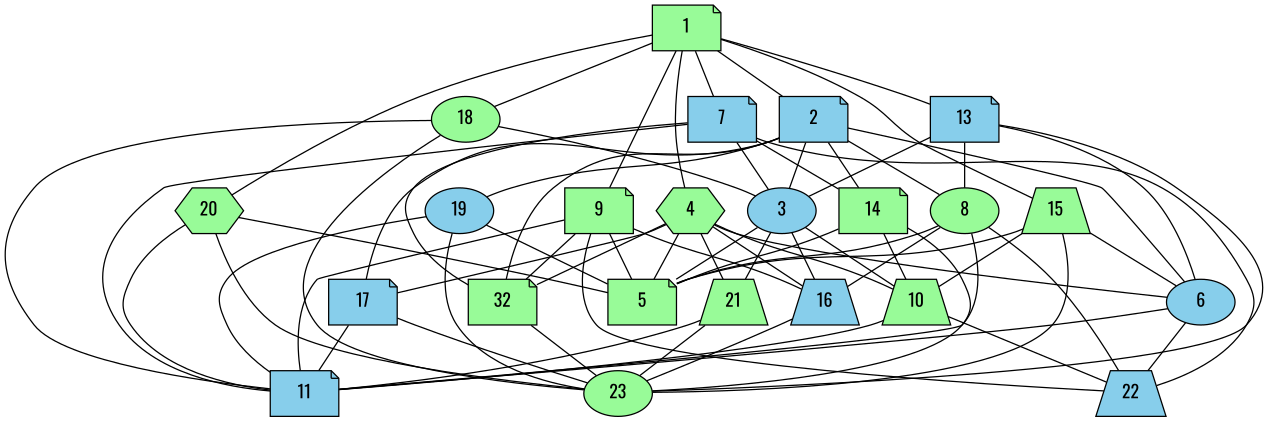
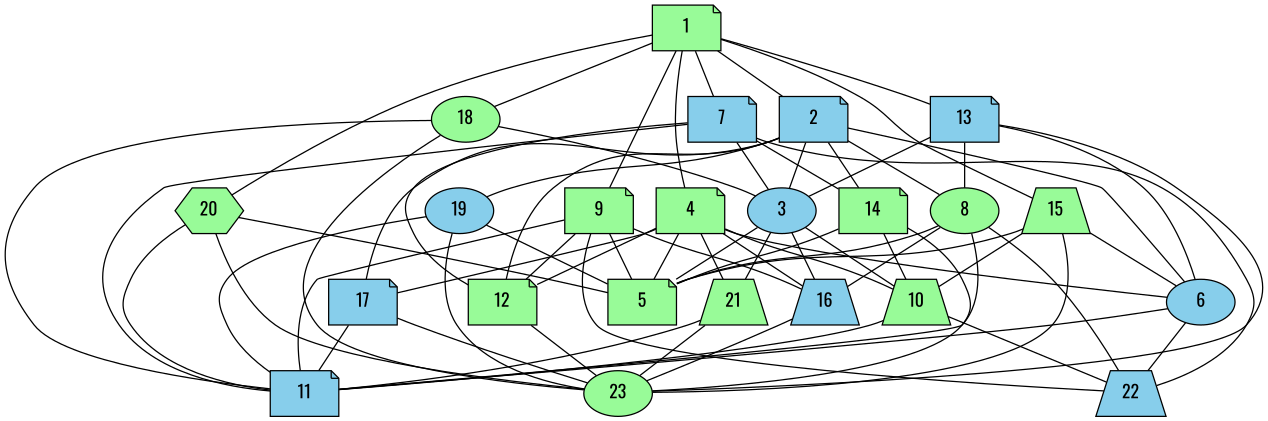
node "4": shape hexagon -> note
node "32": label "32" -> "12"
